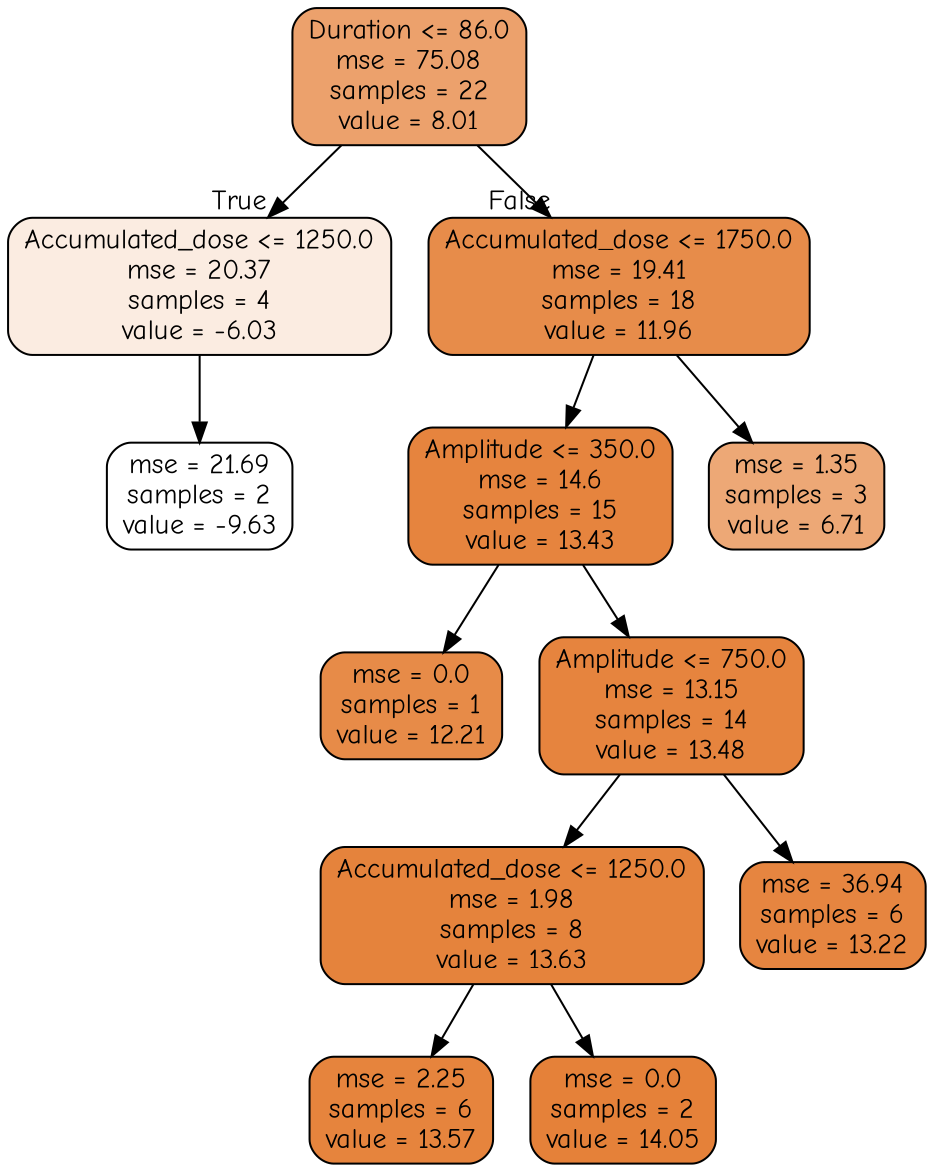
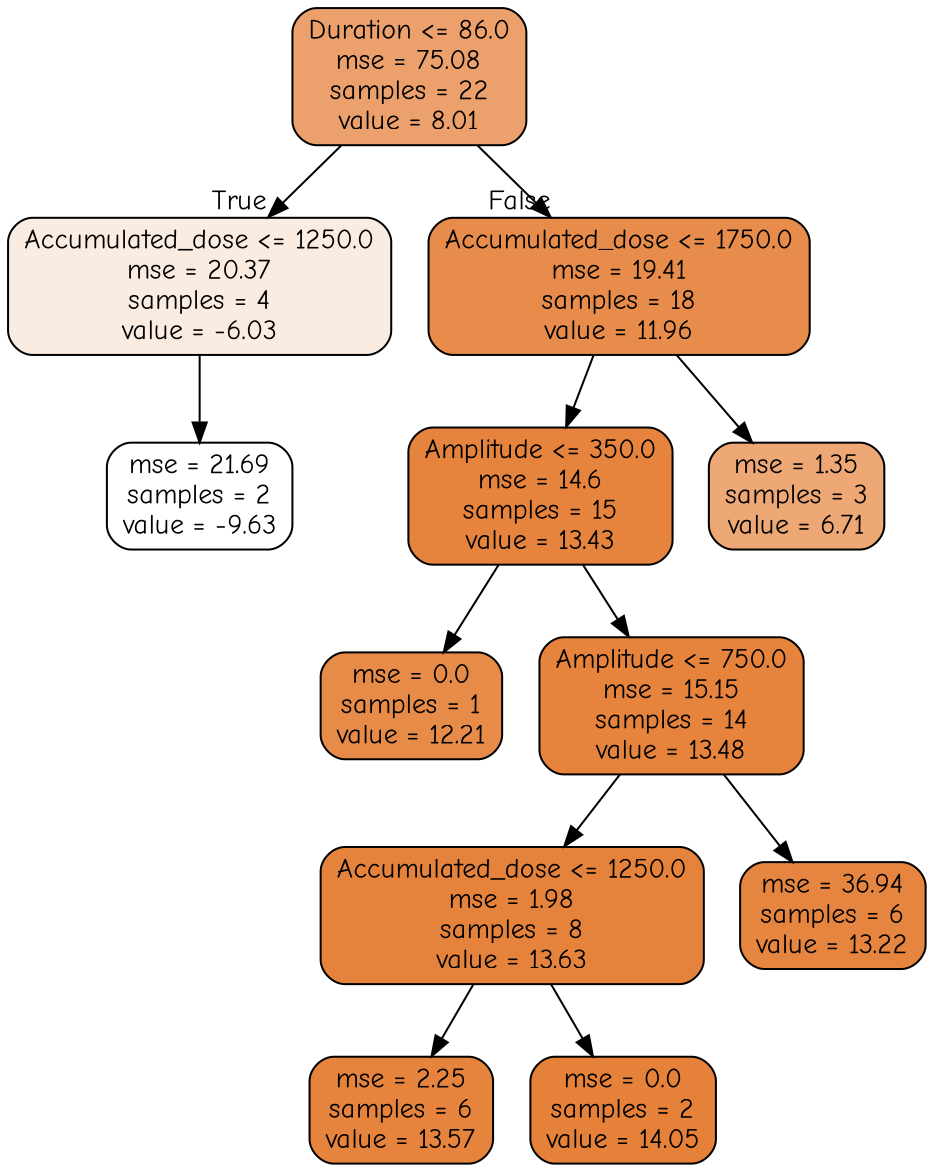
node "Amplitude <= 750.0 mse = 13.15 samples = 14 value = 13.48": label "Amplitude <= 750.0 mse = 13.15 samples = 14 value = 13.48" -> "Amplitude <= 750.0 mse = 15.15 samples = 14 value = 13.48"
